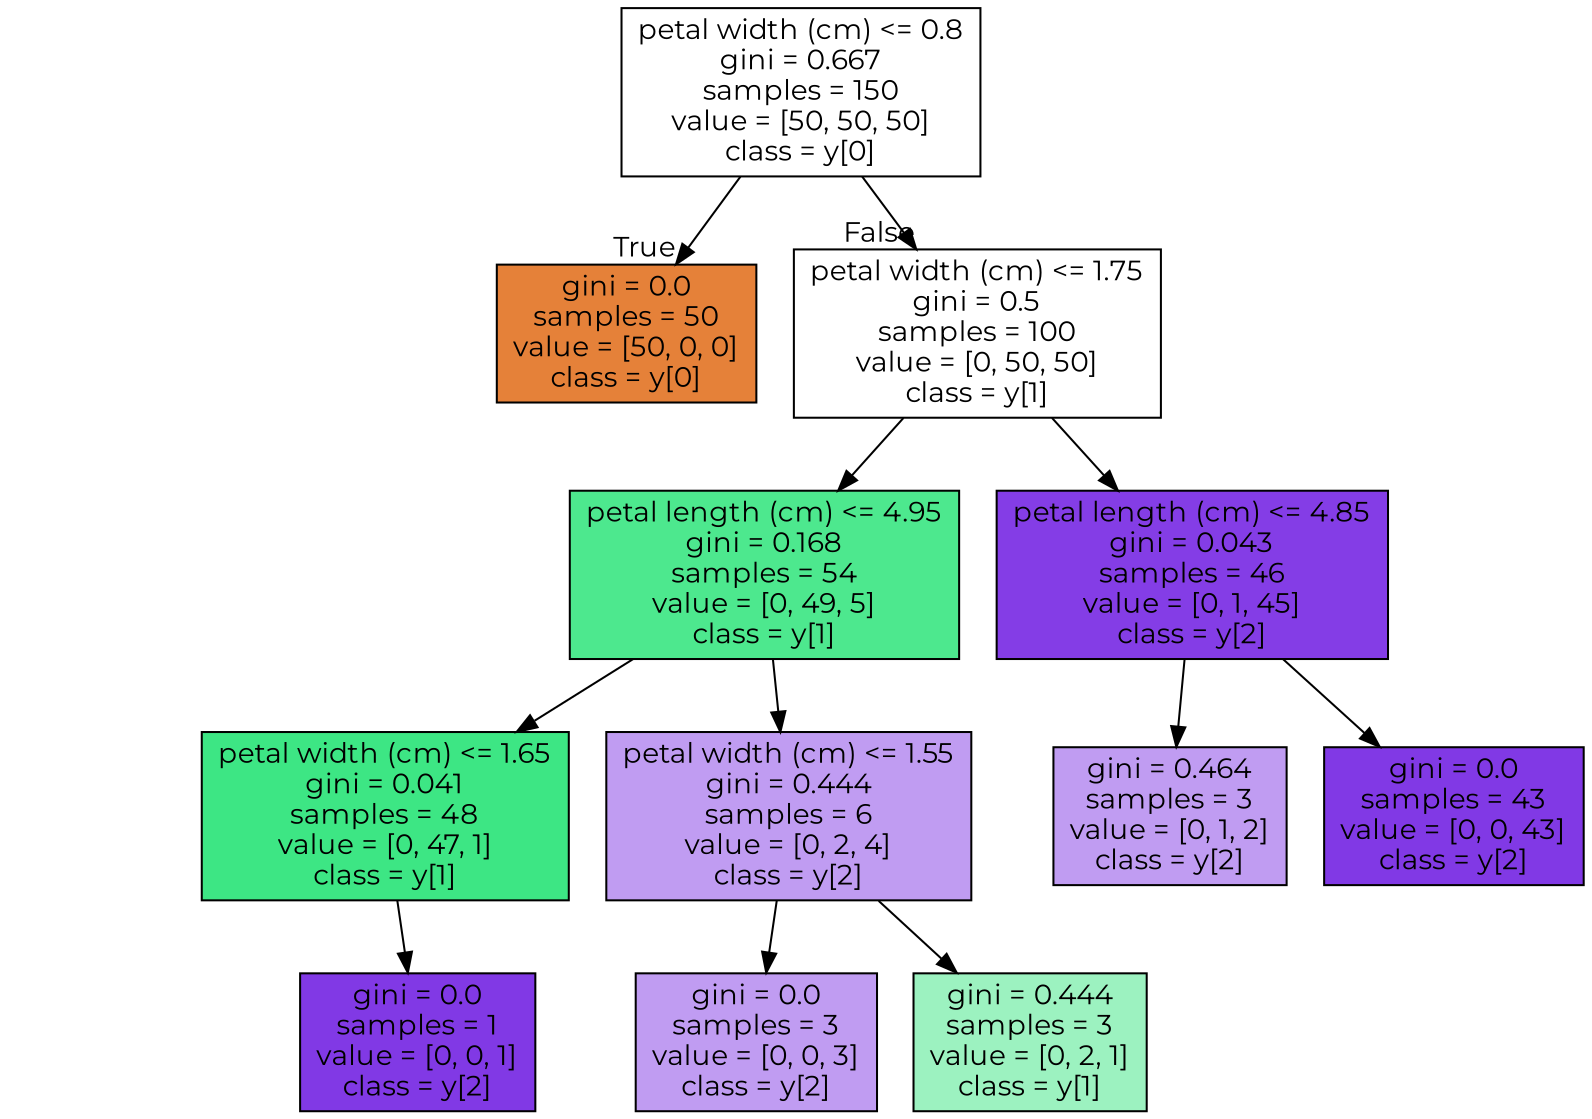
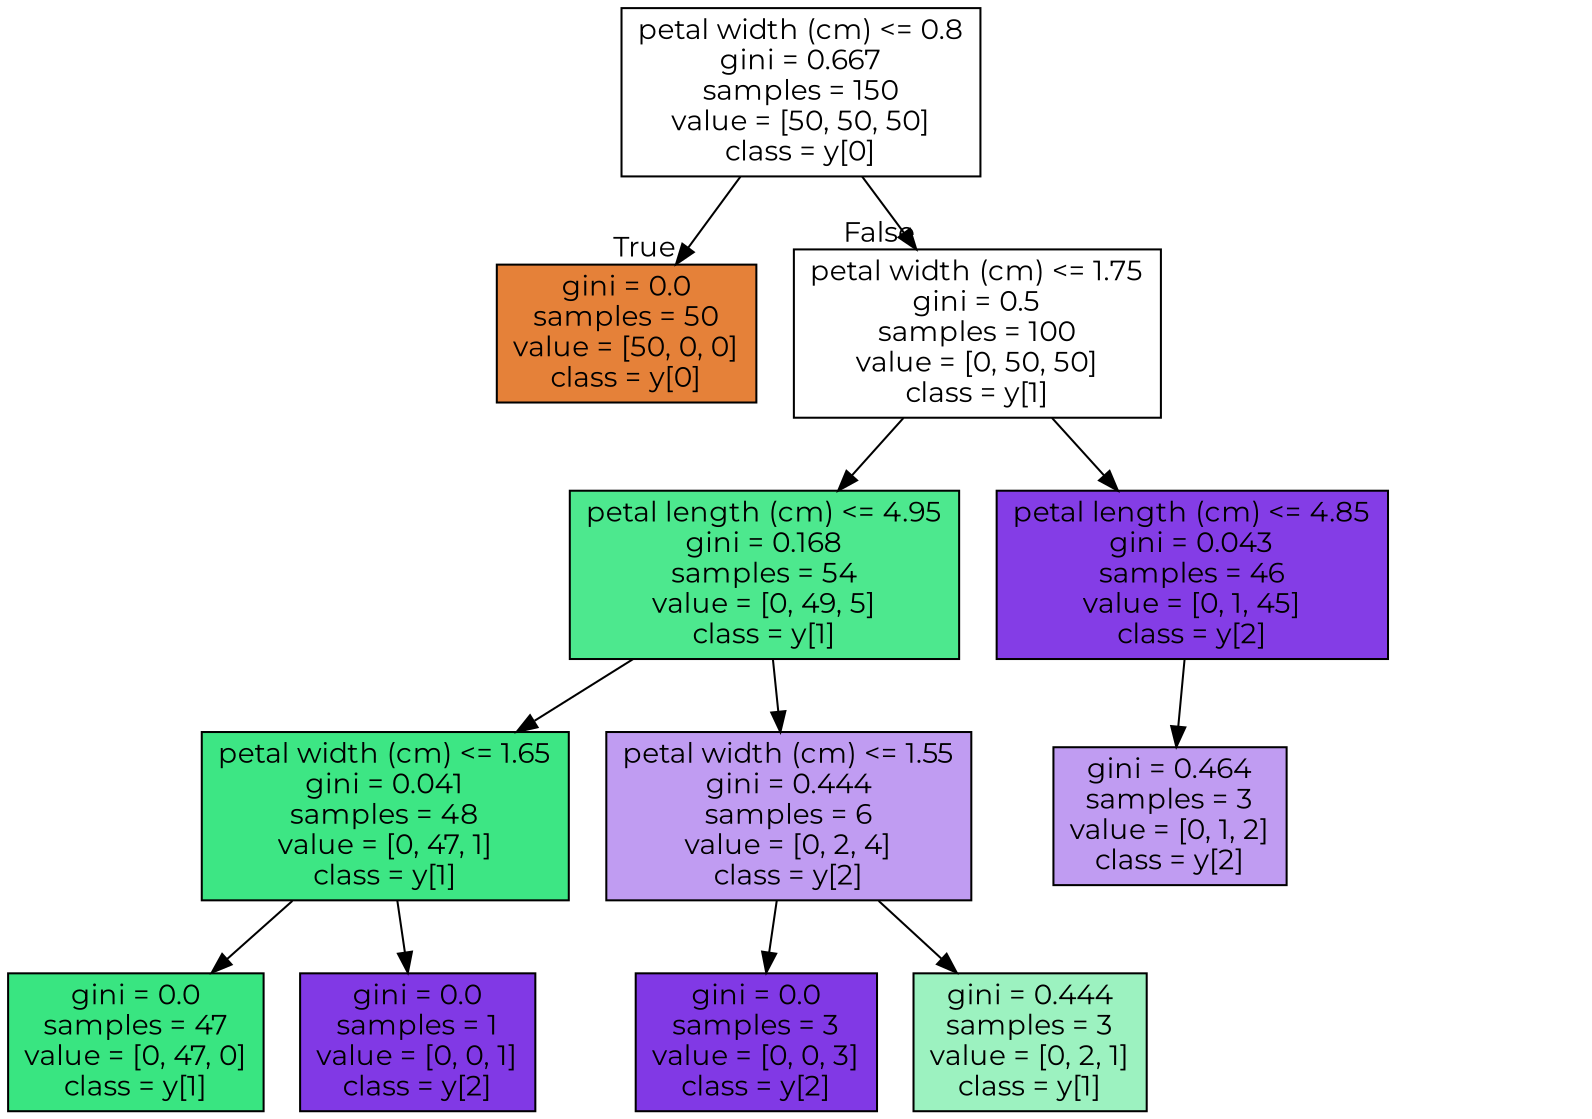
node "gini = 0.0 samples = 43 value = [0, 0, 43] class = y[2]": removed
node "gini = 0.0 samples = 47 value = [0, 47, 0] class = y[1]": added
node "gini = 0.0 samples = 3 value = [0, 0, 3] class = y[2]": fillcolor #c09cf2 -> #8139e5
